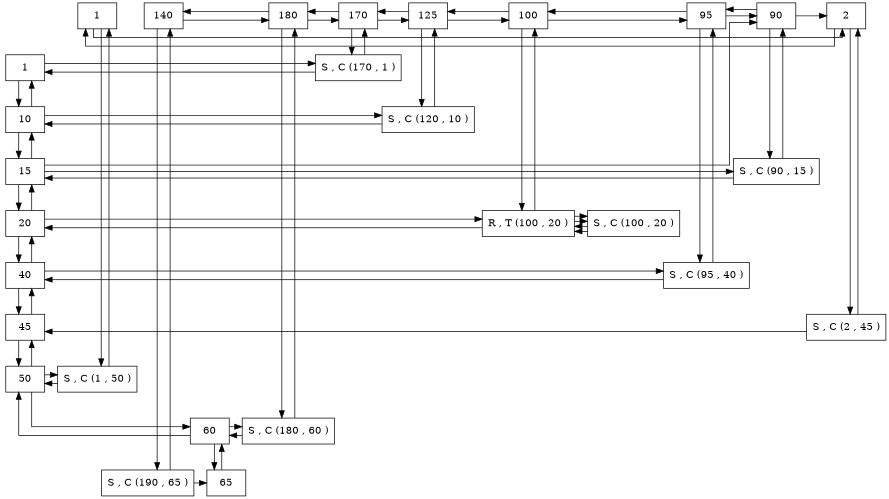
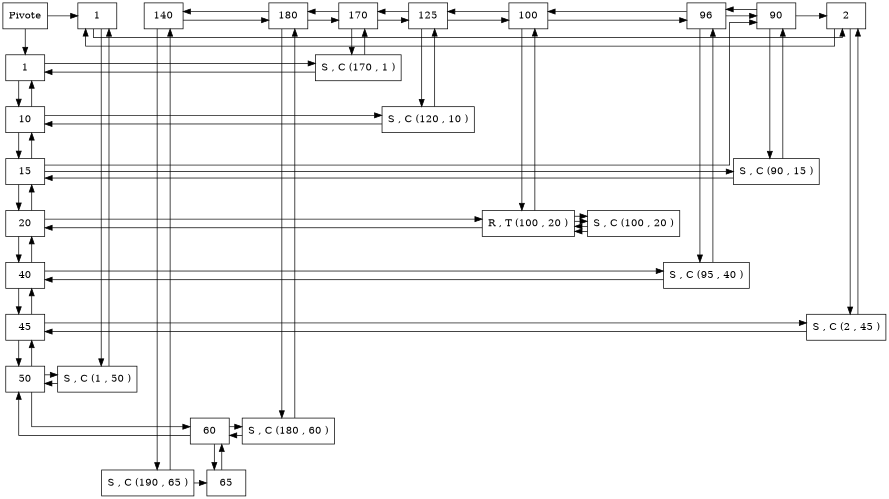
node "Pivote": added
node "95": label "95" -> "96"
edge "45" -> "S , C (2 , 45 )": added
